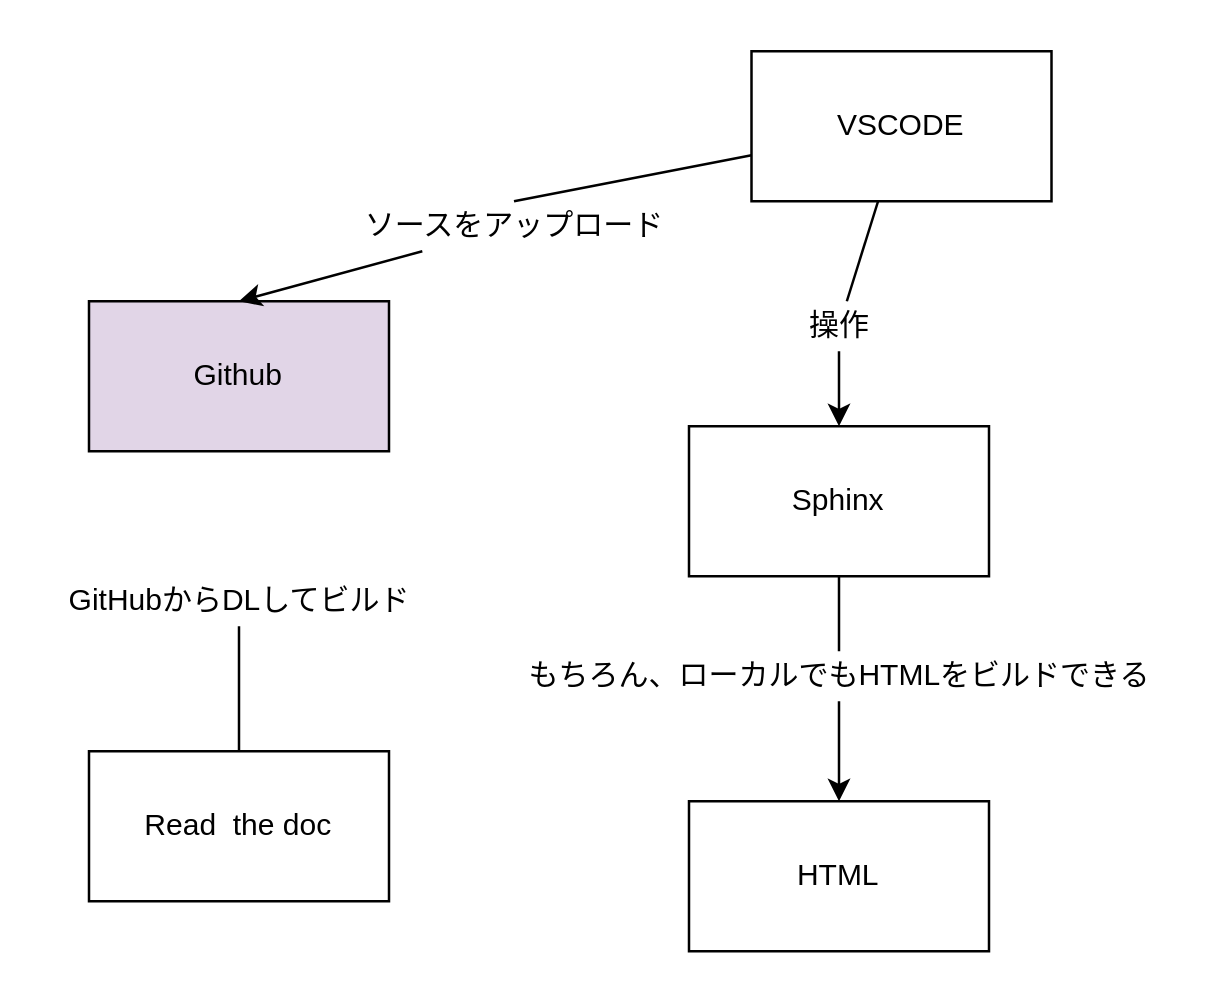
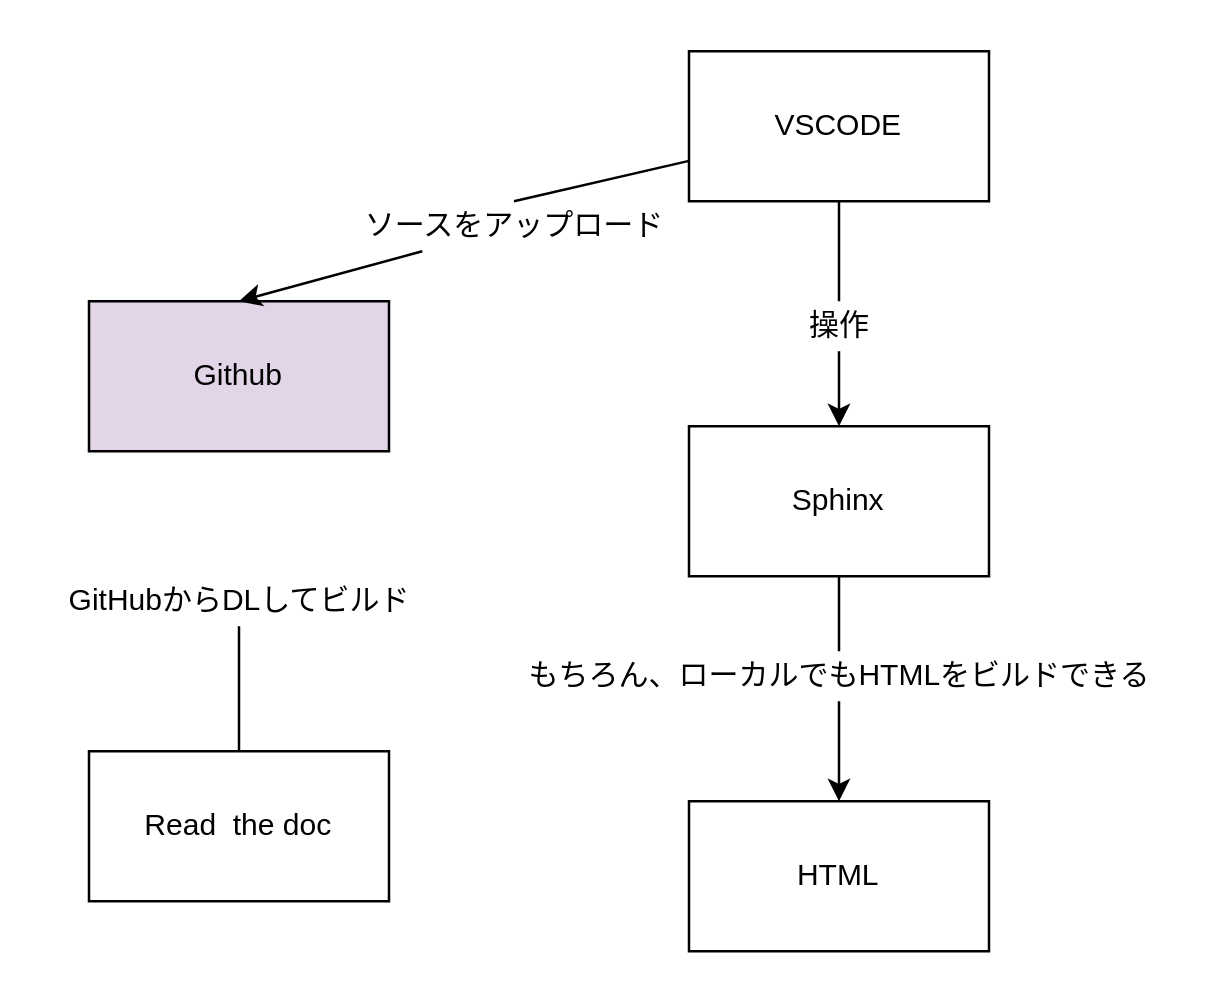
node "VSCODE": moved (901, 126) -> (839, 126)
